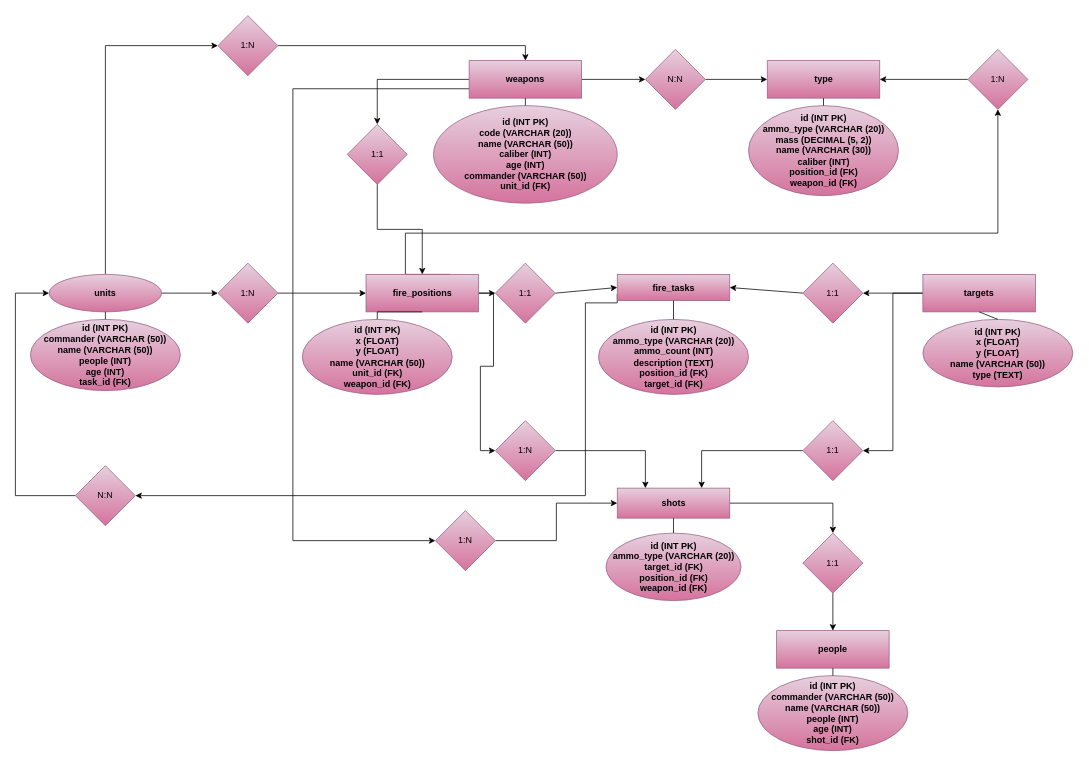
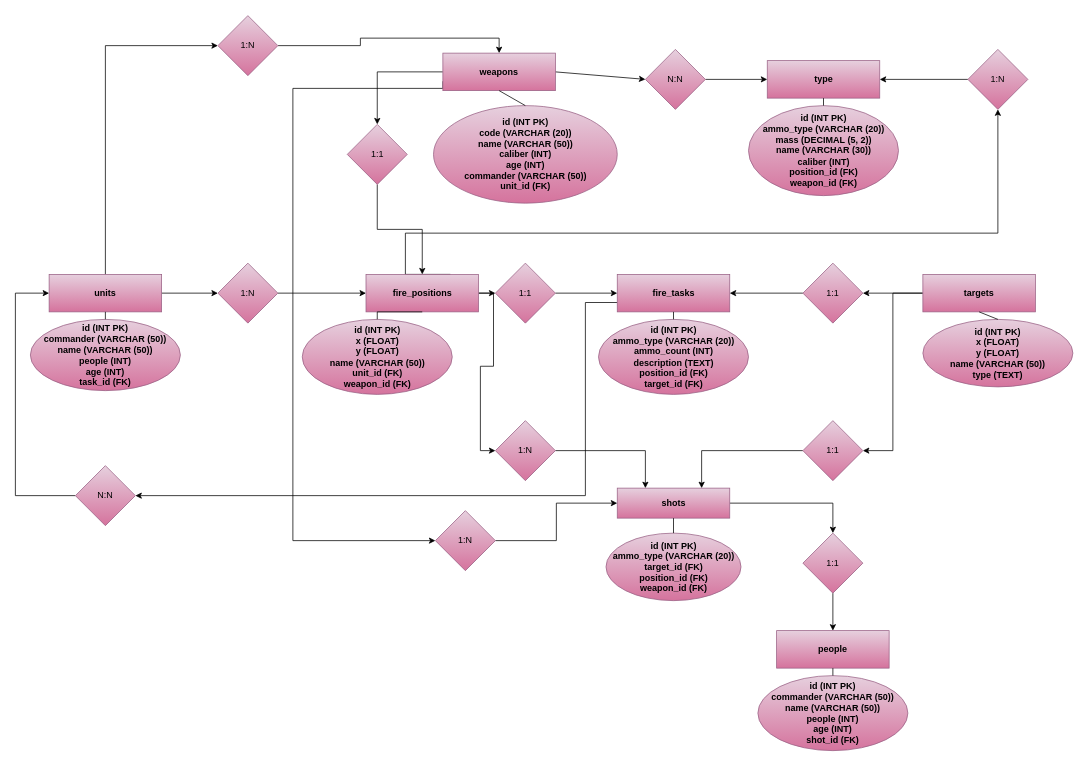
node "weapons": moved (525, 79) -> (499, 72)
node "fire_tasks": size 113x26 -> 113x38
node "units": shape ellipse -> rectangle
